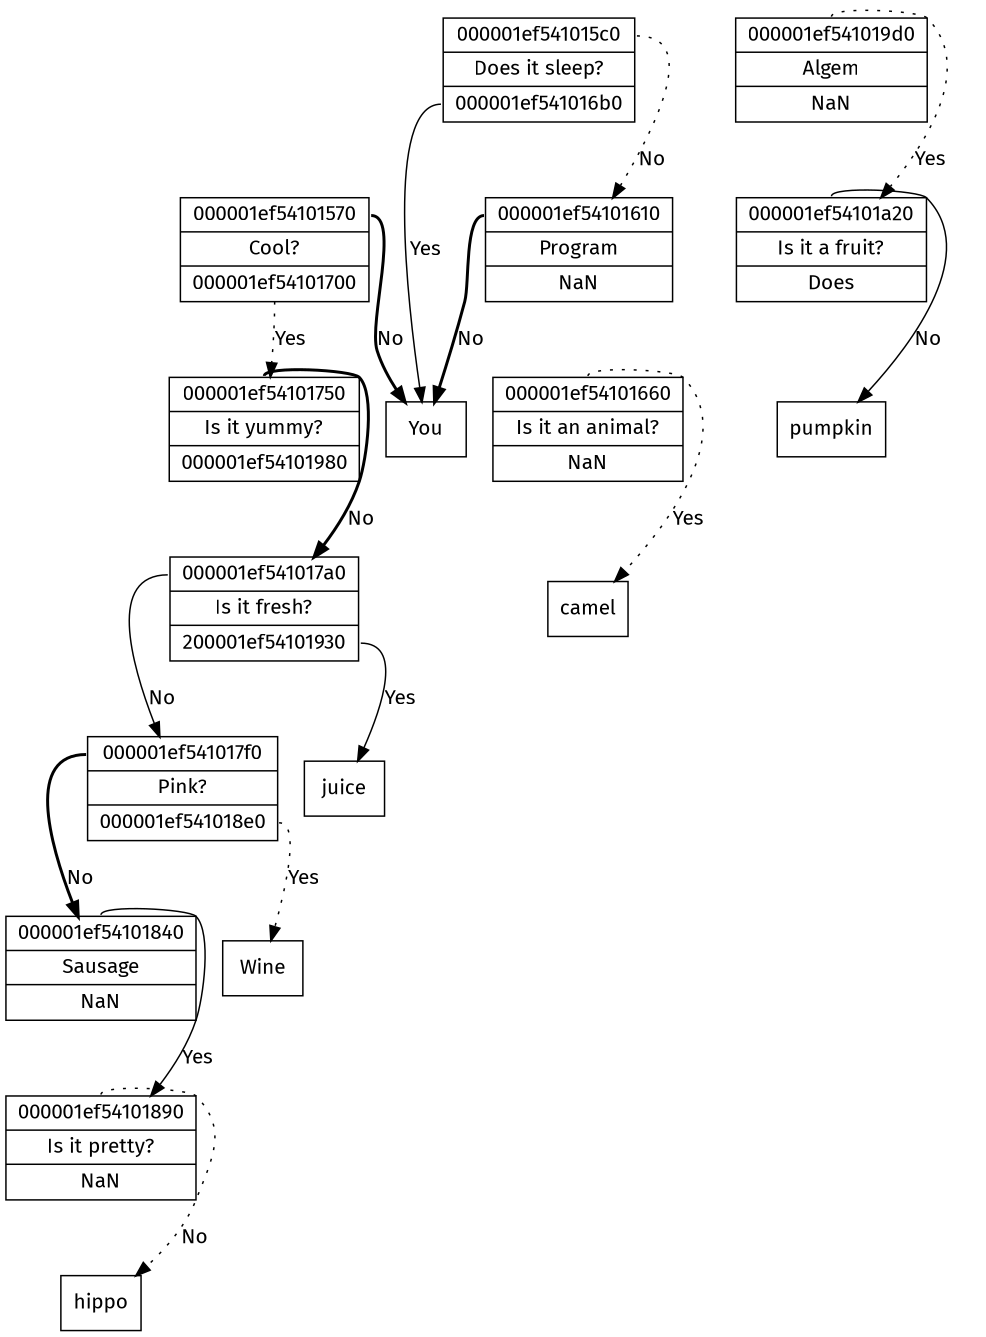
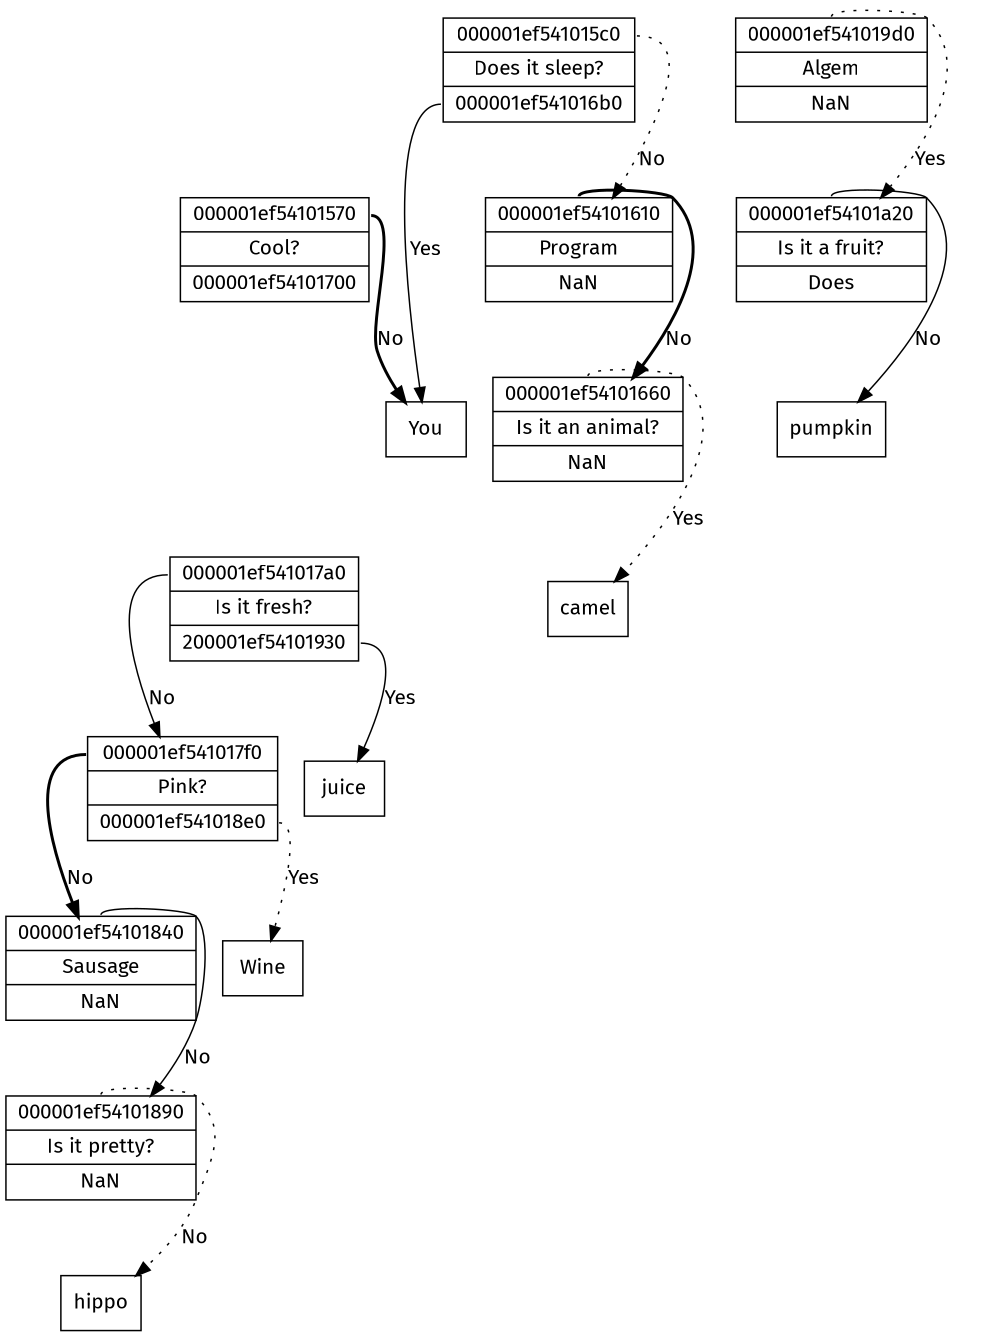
edge "000001ef54101610" -> "You": now "000001ef54101610" -> "000001ef54101660"
node "000001ef54101750": removed
edge "000001ef54101840" -> "000001ef54101890": label "Yes" -> "No"
